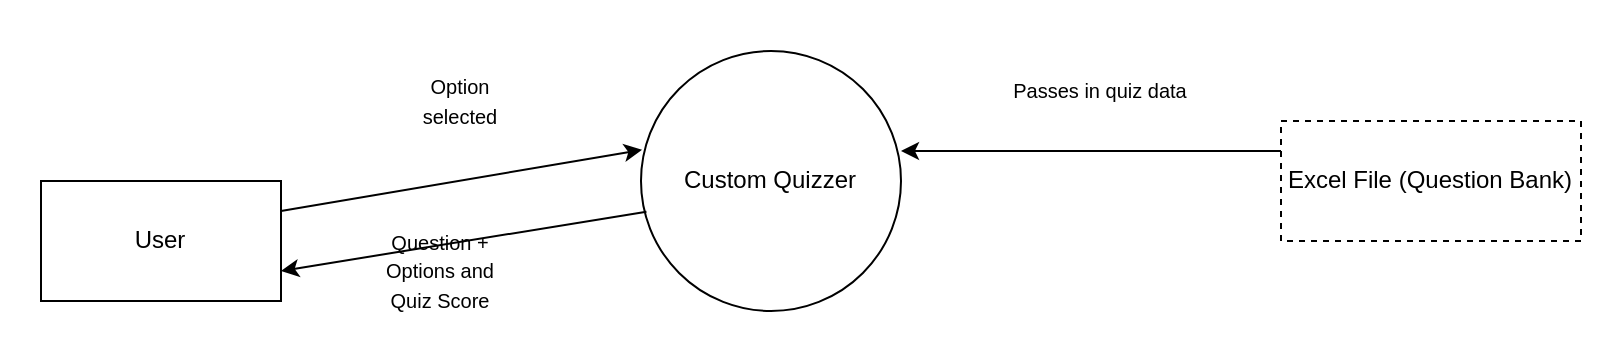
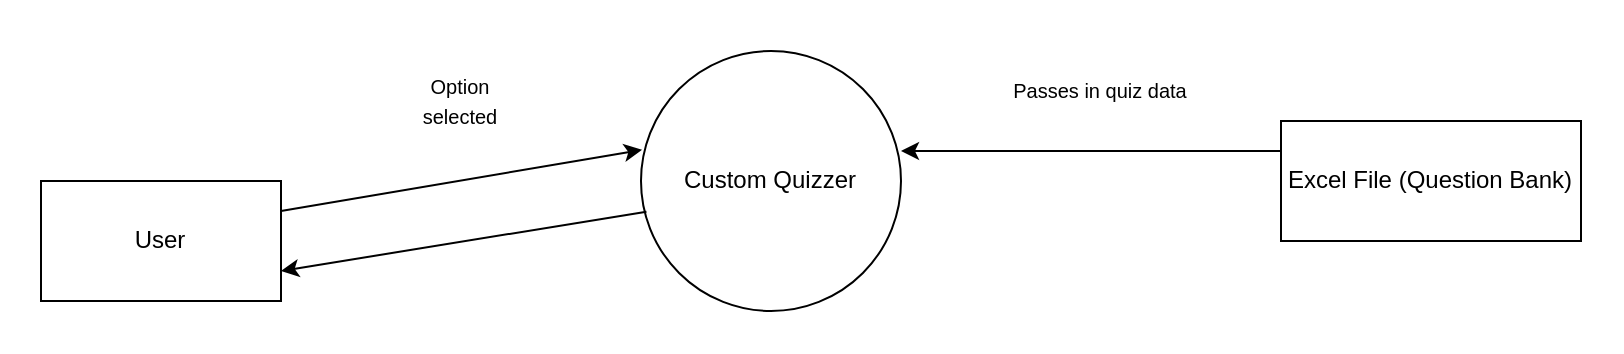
node "Excel File (Question Bank)": style dashed -> solid
node "Question + Options and Quiz Score": removed
